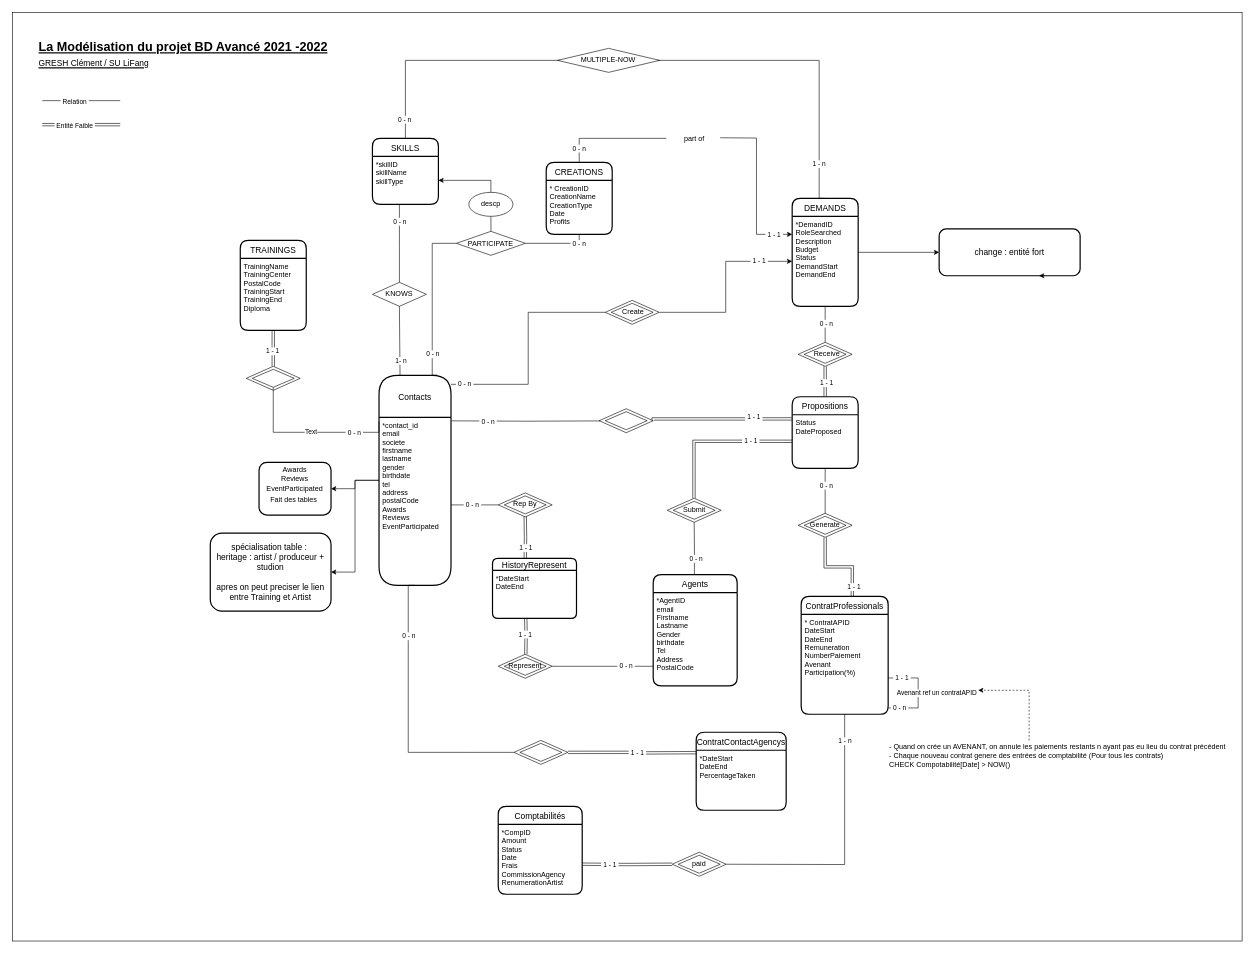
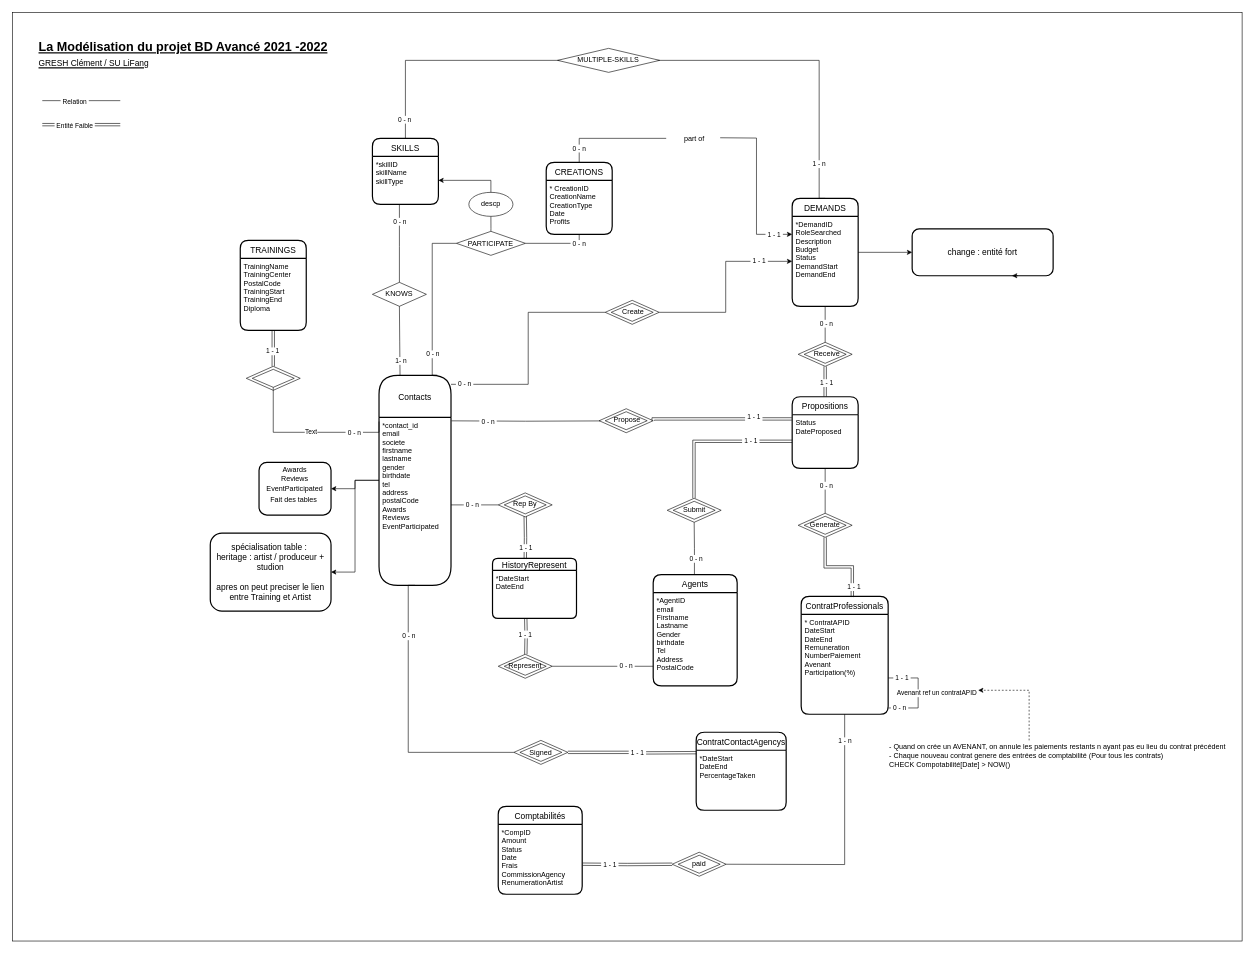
node "MULTIPLE-NOW": label "MULTIPLE-NOW" -> "MULTIPLE-SKILLS"
node "change : entité fort": moved (1010, 252) -> (983, 252)
node "Propose": added
node "Signed": added
